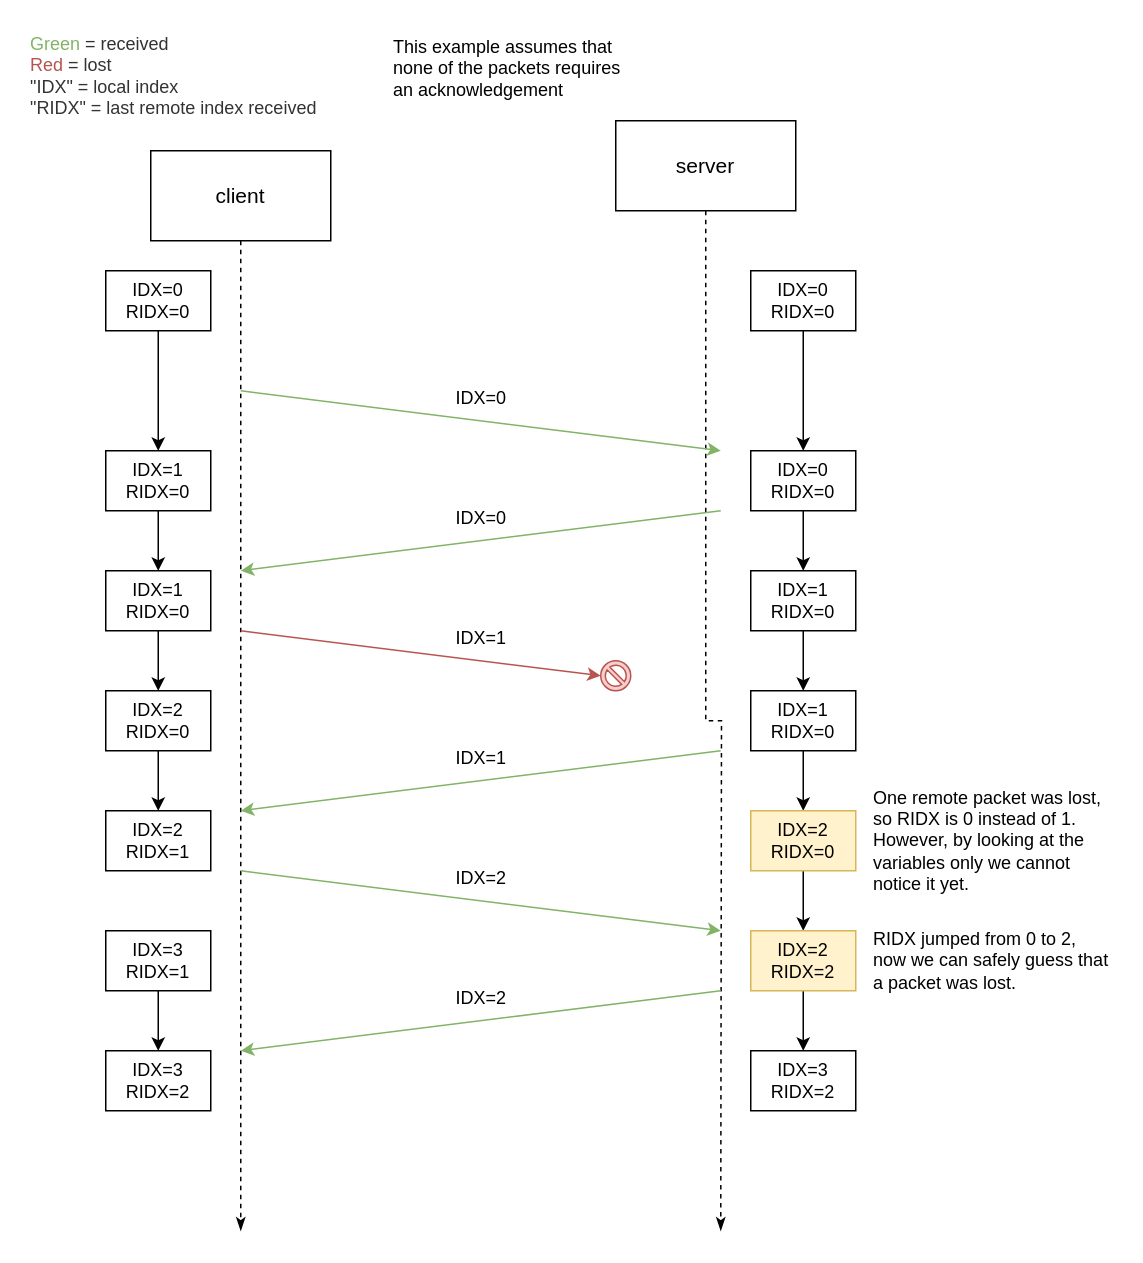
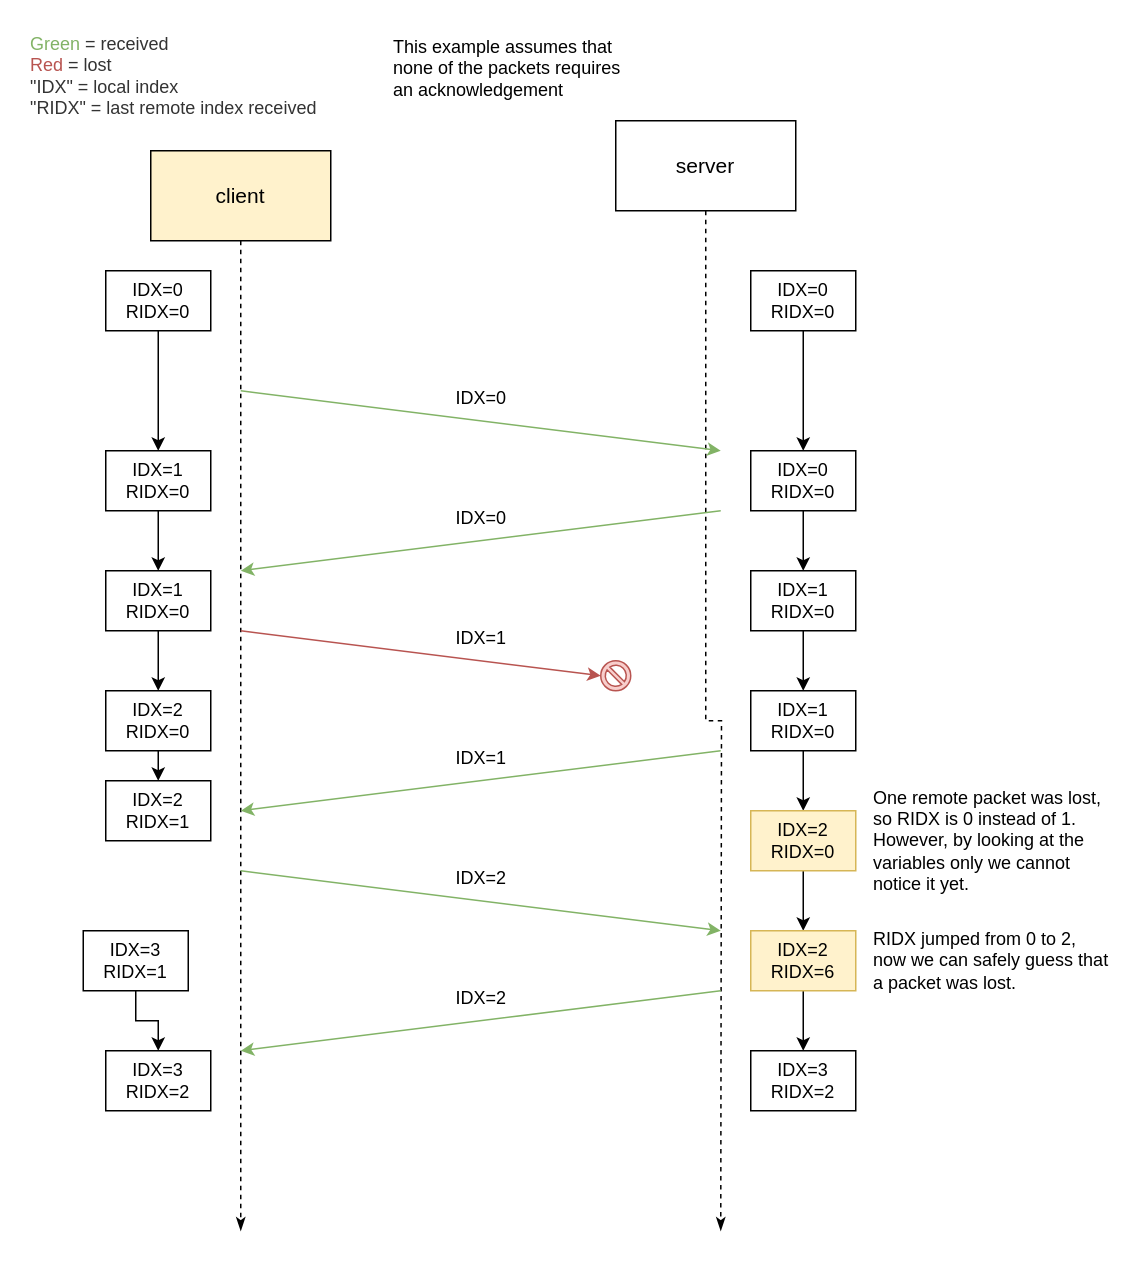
node "client": fillcolor #ffffff -> #fff2cc
node "IDX=2 RIDX=1": moved (158, 841) -> (158, 811)
node "IDX=3 RIDX=1": moved (158, 961) -> (136, 961)
node "IDX=2 RIDX=2": label "IDX=2 RIDX=2" -> "IDX=2 RIDX=6"
